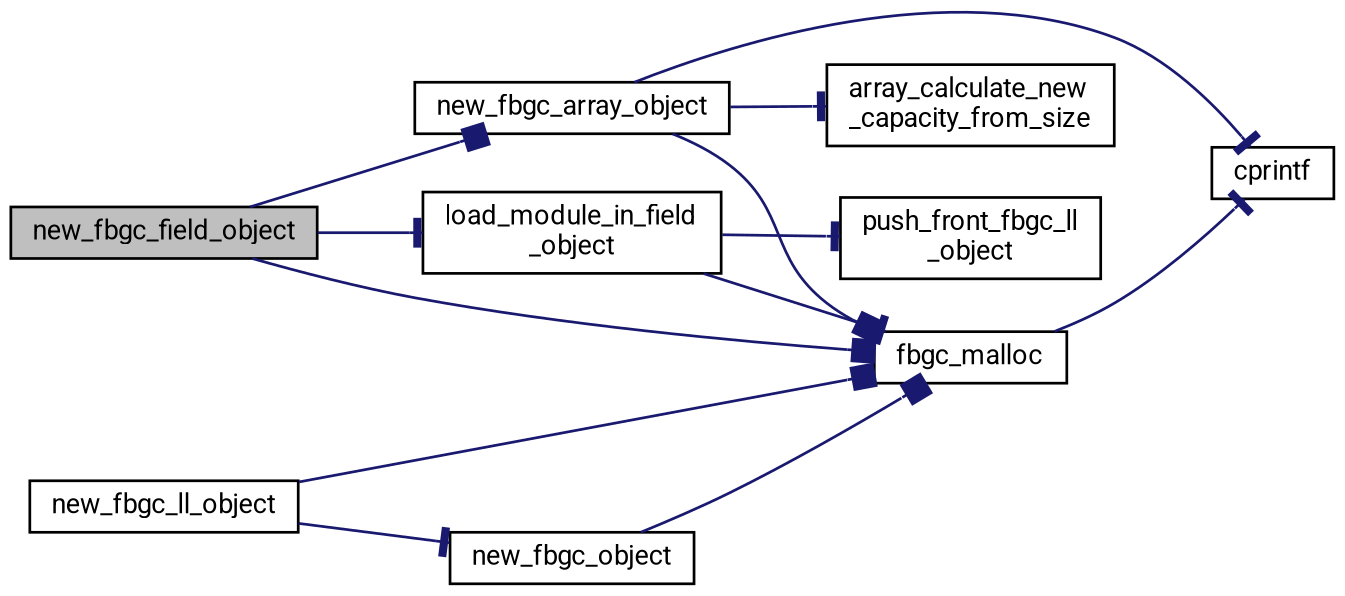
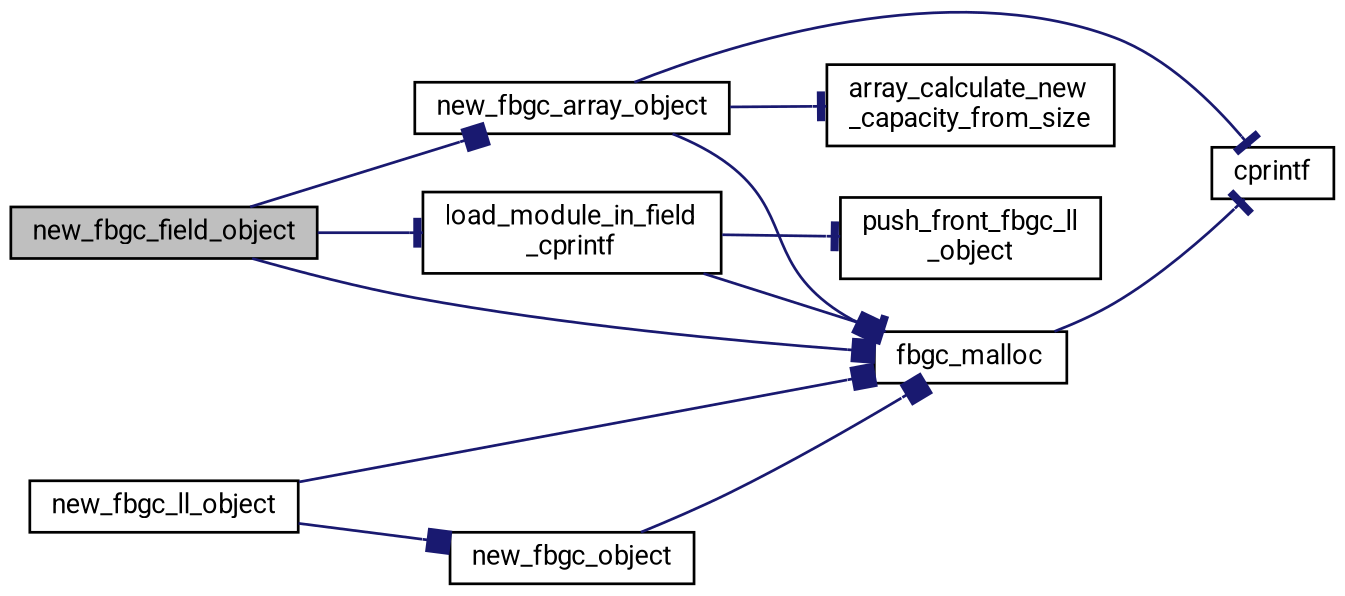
node "load_module_in_field _object": label "load_module_in_field _object" -> "load_module_in_field _cprintf"
edge "new_fbgc_ll_object" -> "new_fbgc_object": arrowhead tee -> box
